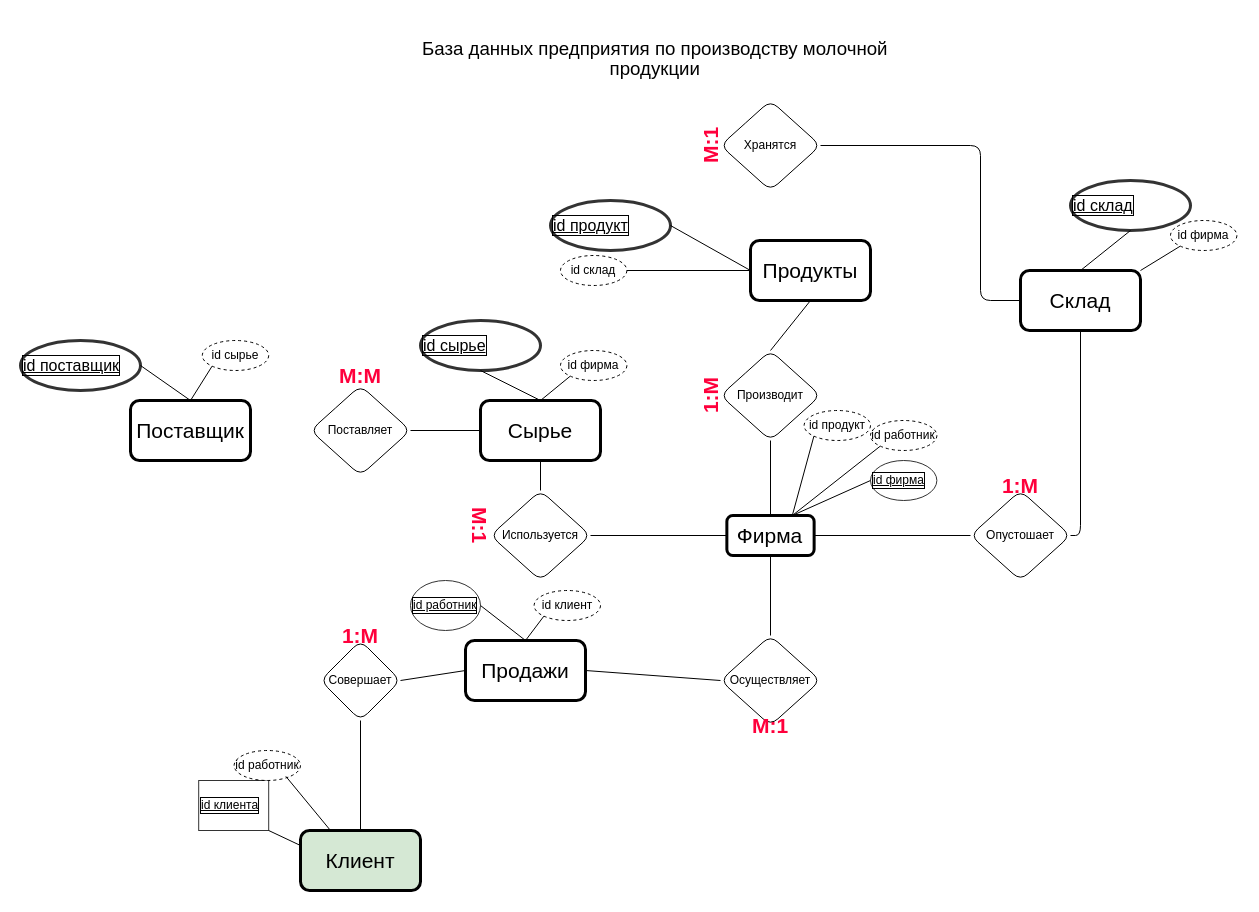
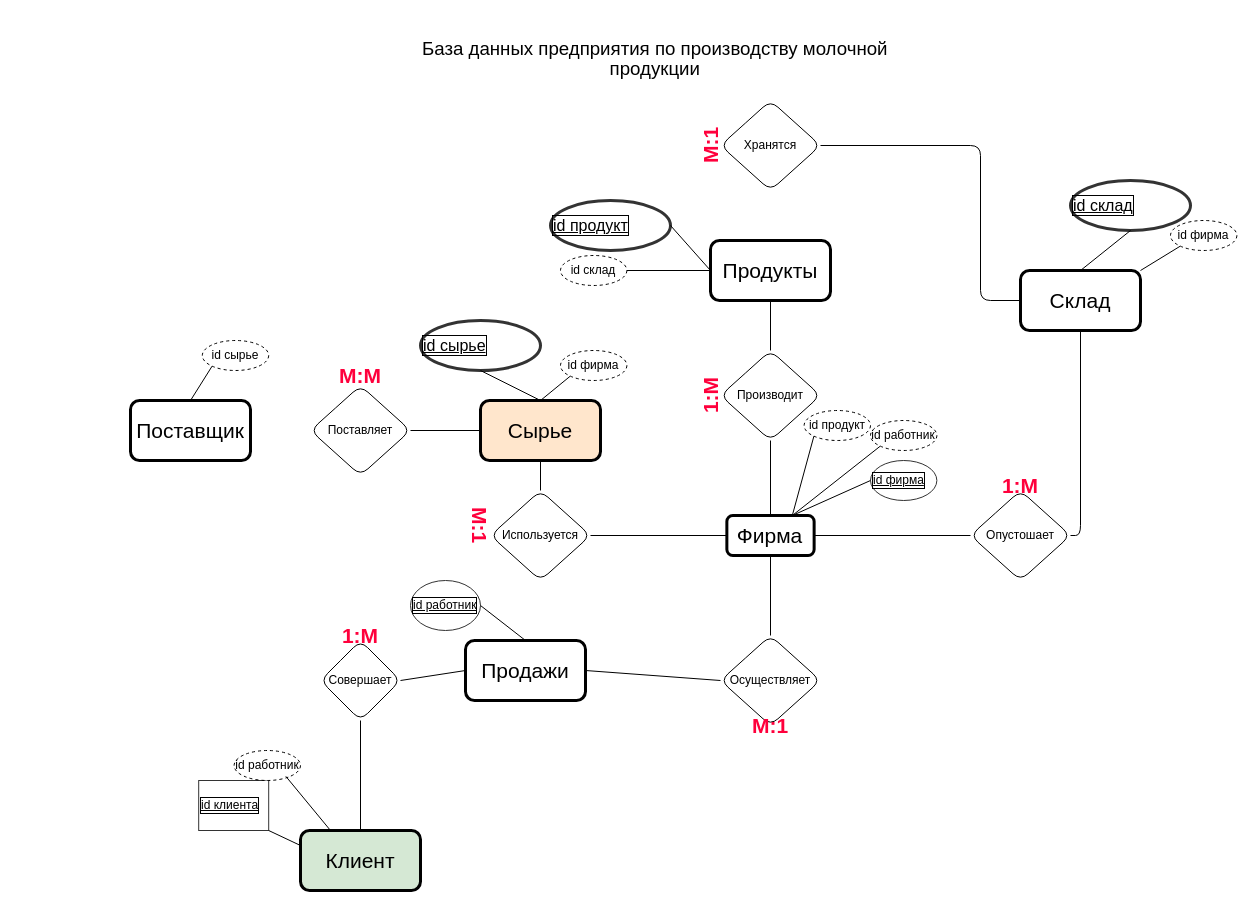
node "Продукты": moved (811, 271) -> (771, 271)
node "id поставщик": removed
edge "id поставщик" -- "Поставщик": removed
node "Сырье": fillcolor #ffffff -> #ffe6cc
node "id клиент": removed
edge "id клиент" -- "Продажи": removed
